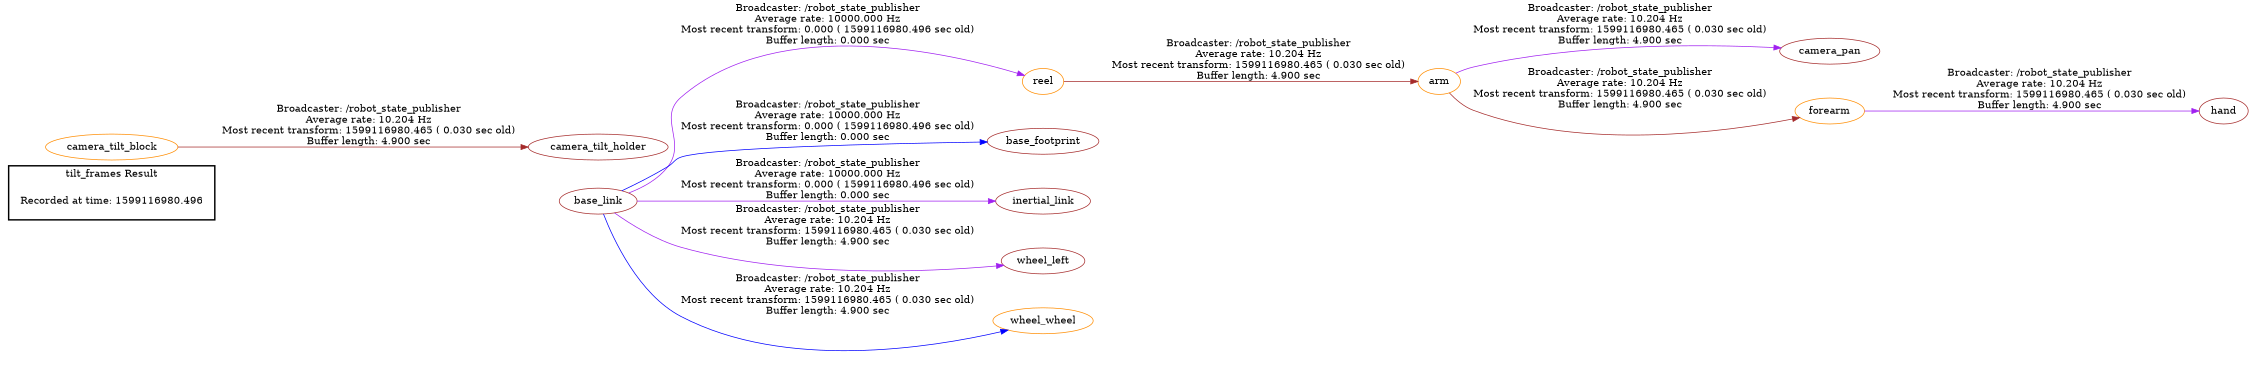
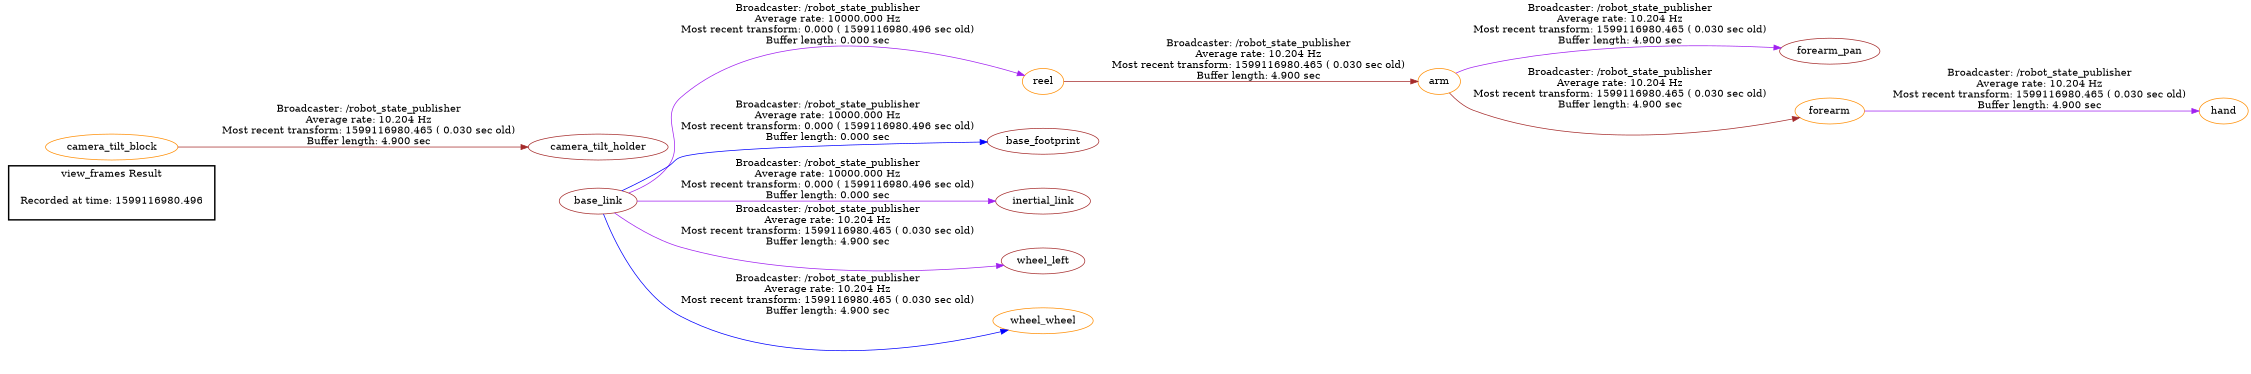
node "camera_pan": label "camera_pan" -> "forearm_pan"
node "hand": color brown -> darkorange
cluster "tilt_frames Result": label "tilt_frames Result" -> "view_frames Result"
